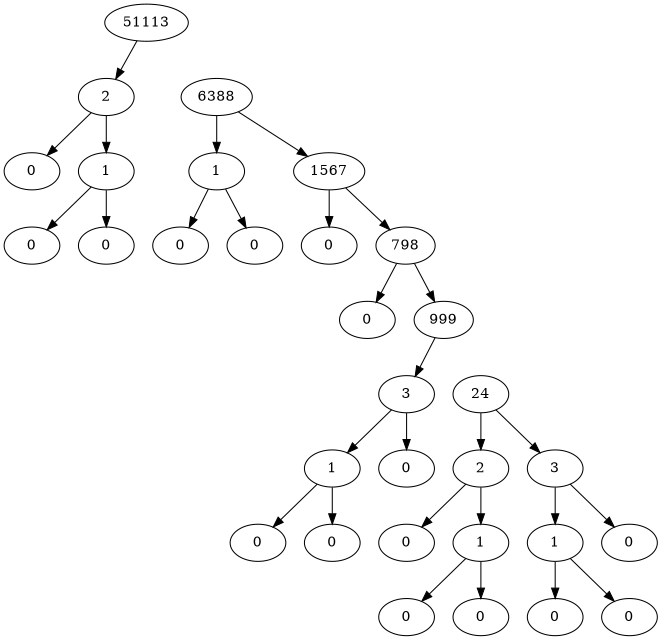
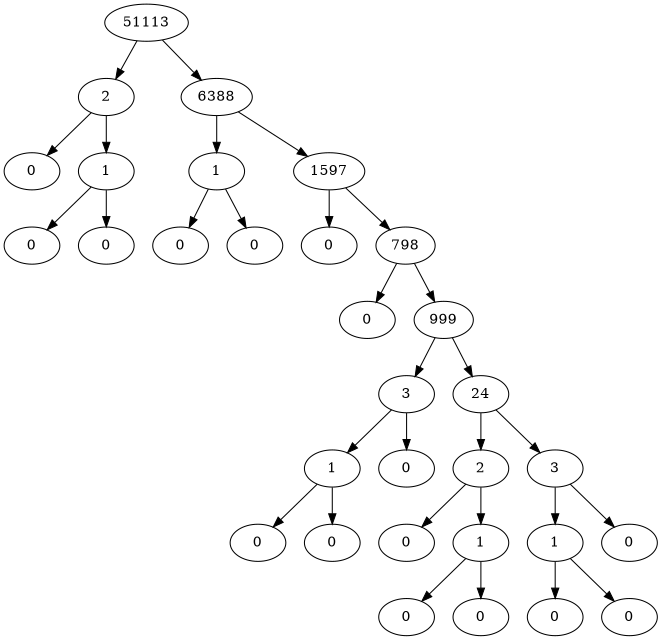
edge "51113" -> "6388": added
node "1567": label "1567" -> "1597"
edge "999" -> "24": added
